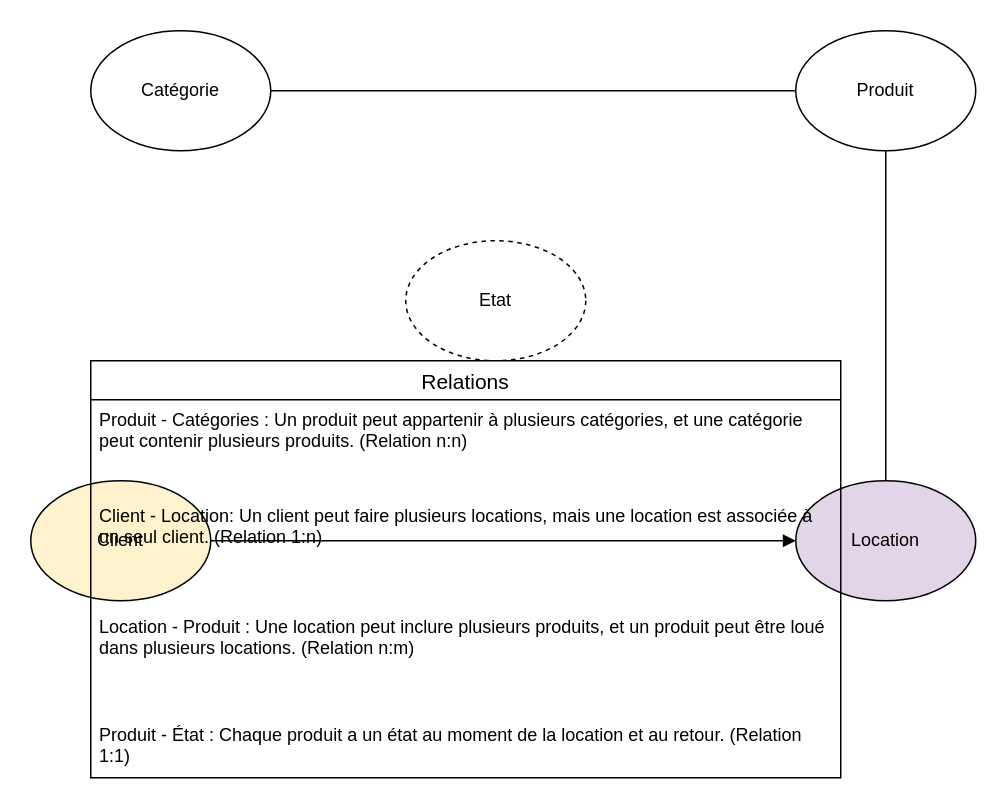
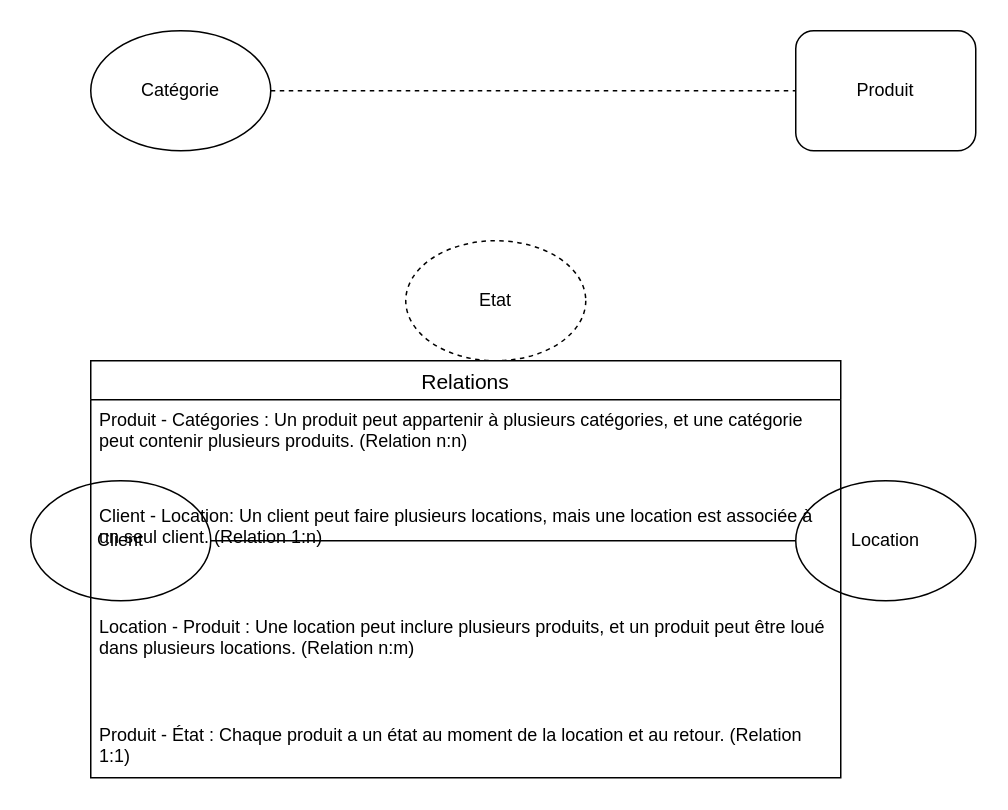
edge "Catégorie" -- "Produit": style solid -> dashed
node "Produit": shape ellipse -> rounded rectangle
edge "Produit" -- "Location": removed
node "Client": fillcolor #fff2cc -> #ffffff
edge "Client" -> "Location": arrowhead block -> none
node "Location": fillcolor #e1d5e7 -> #ffffff
